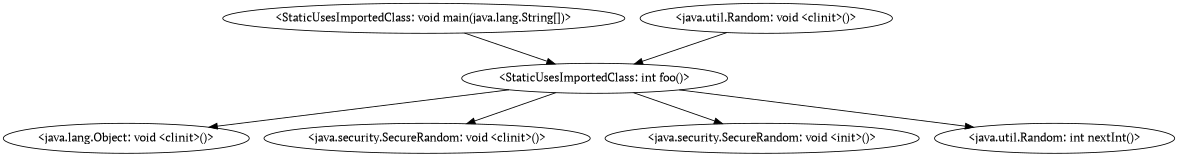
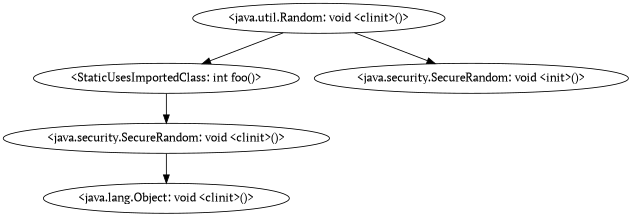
node "<StaticUsesImportedClass: void main(java.lang.String[])>": removed
edge "<StaticUsesImportedClass: int foo()>" -> "<java.security.SecureRandom: void <init>()>": now "<java.util.Random: void <clinit>()>" -> "<java.security.SecureRandom: void <init>()>"
edge "<StaticUsesImportedClass: int foo()>" -> "<java.lang.Object: void <clinit>()>": now "<java.security.SecureRandom: void <clinit>()>" -> "<java.lang.Object: void <clinit>()>"
node "<java.util.Random: int nextInt()>": removed
